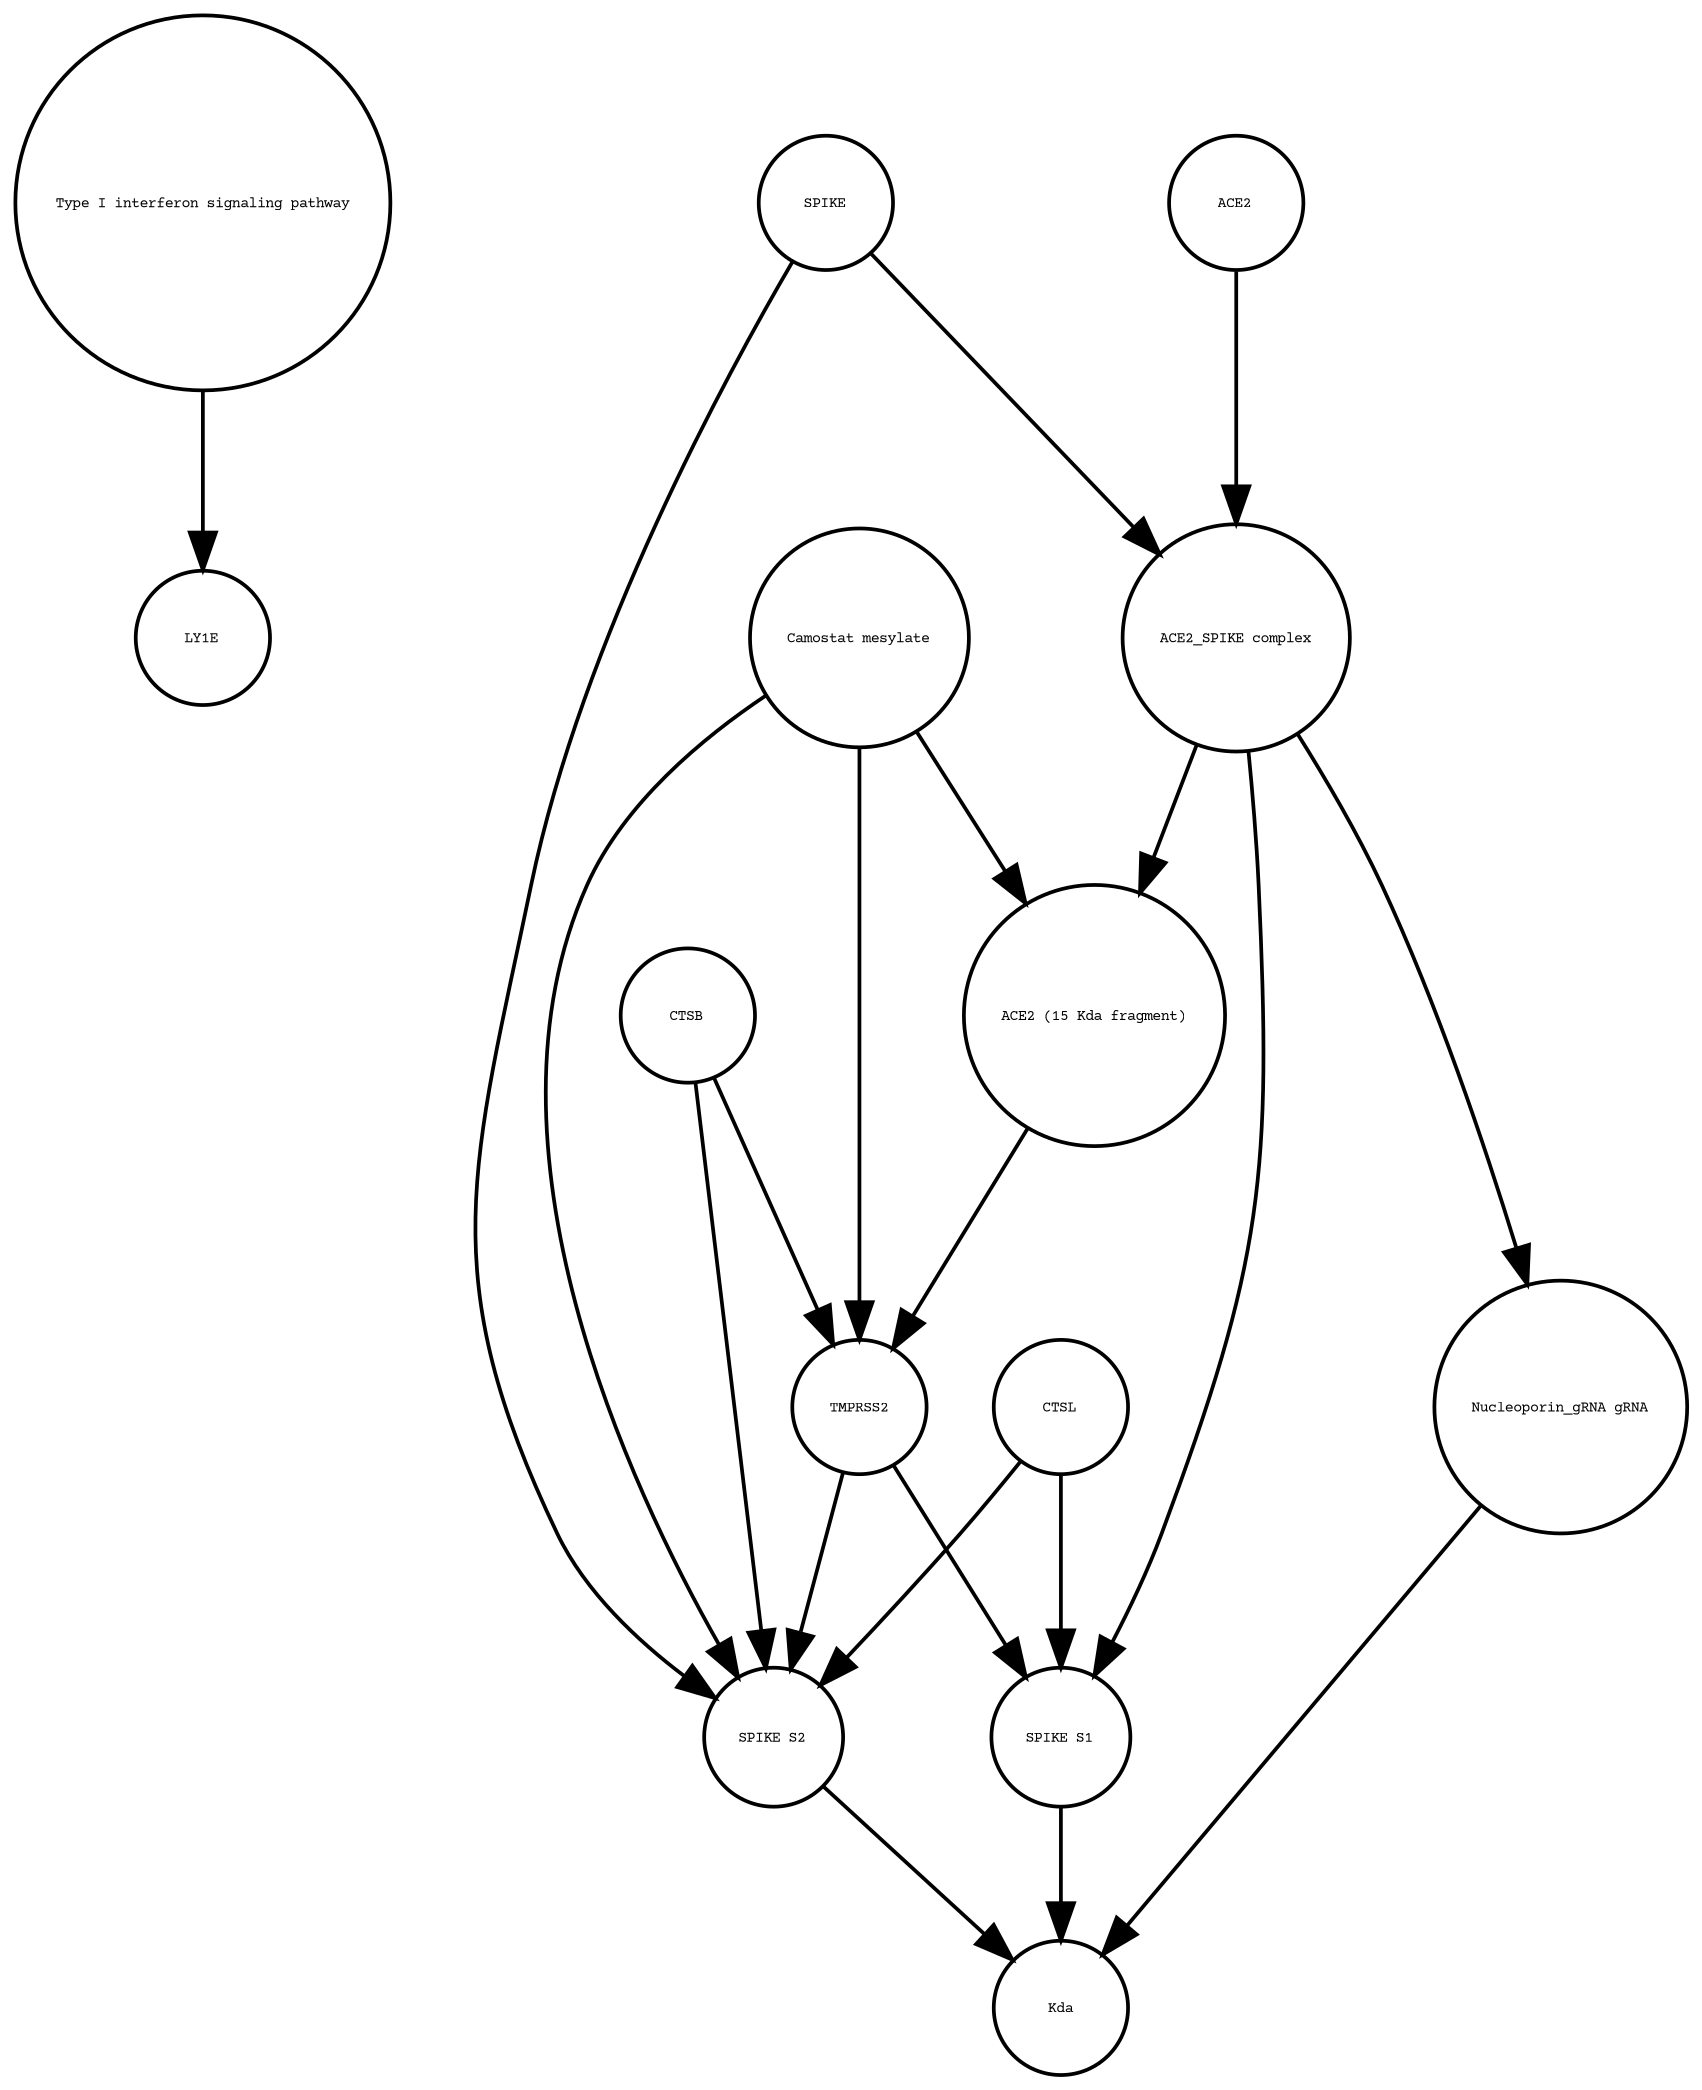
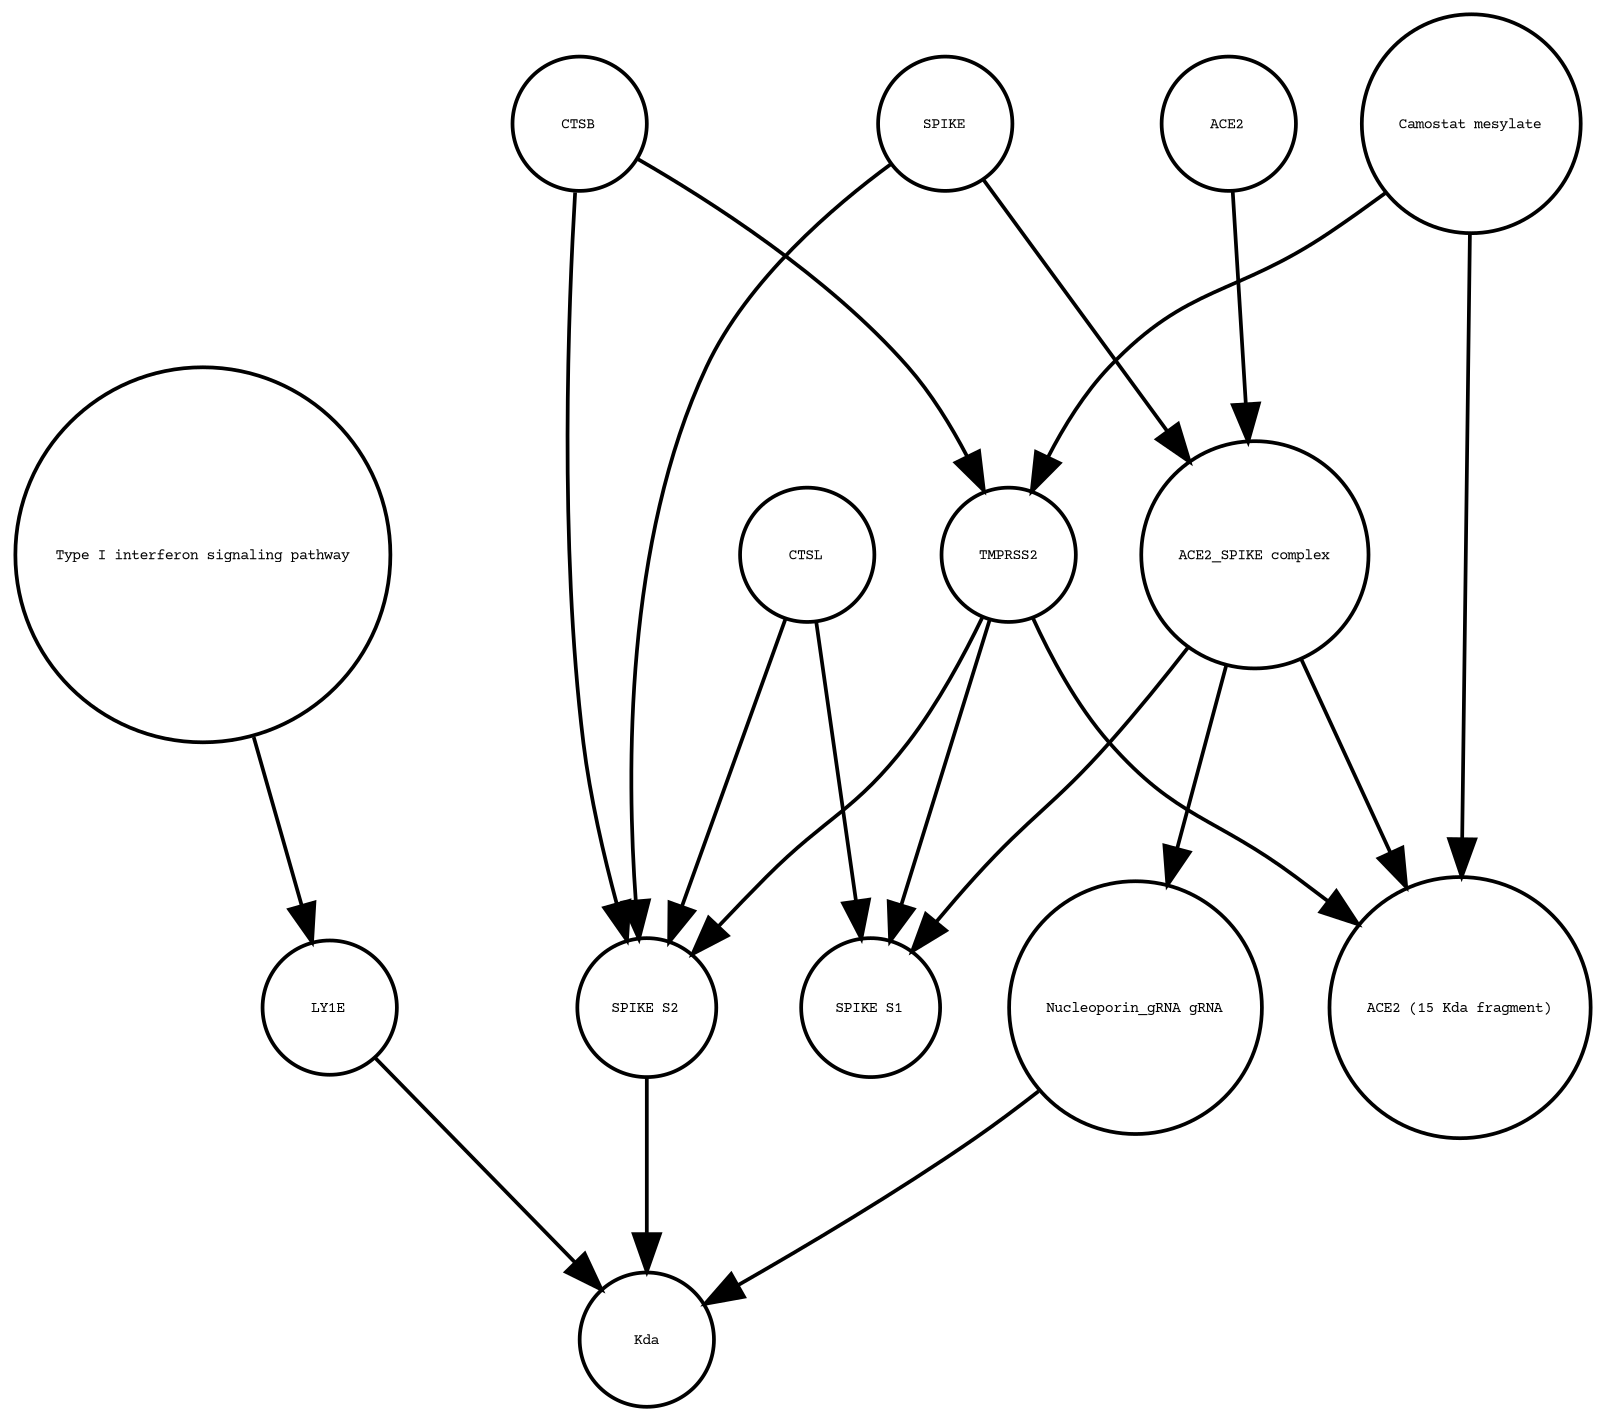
edge "Camostat mesylate" -> "SPIKE S2": removed
edge "ACE2 (15 Kda fragment)" -> "TMPRSS2": reversed
edge "SPIKE S1" -> "Kda": now "LY1E" -> "Kda"
